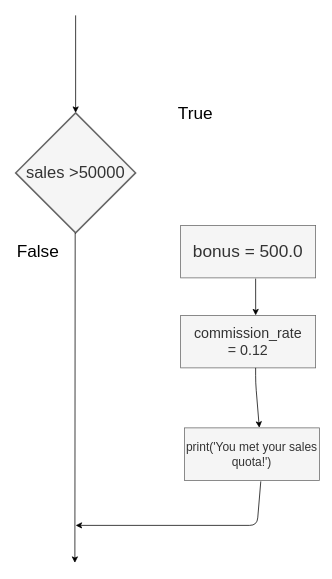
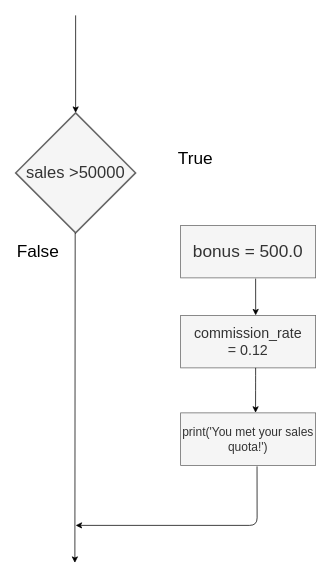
node "True": moved (195, 113) -> (195, 158)
node "print('You met your sales quota!')": moved (252, 454) -> (248, 439)
